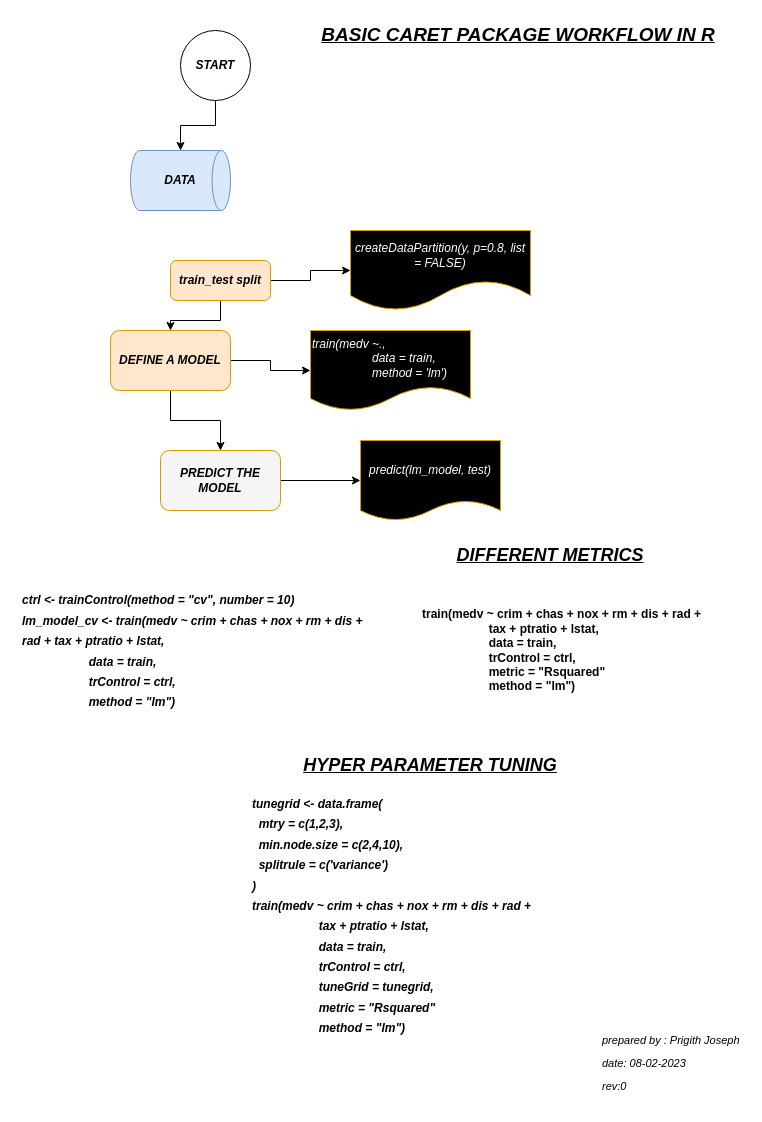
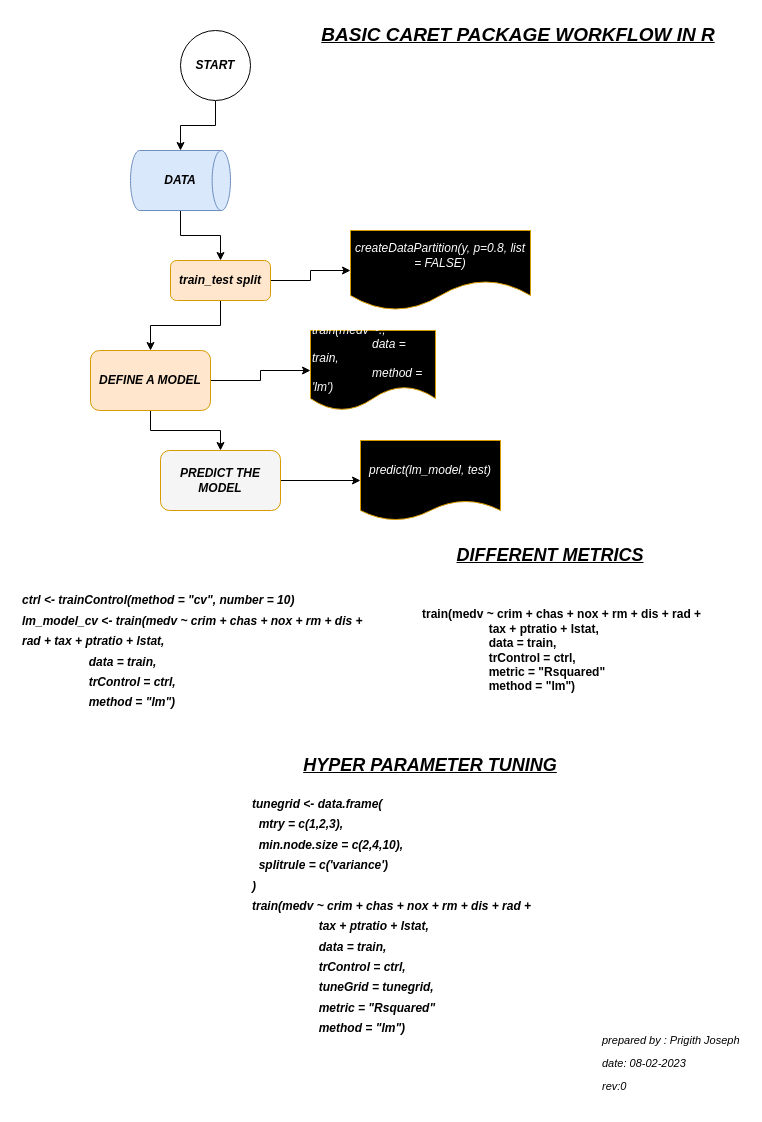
edge "DATA" -> "train_test split": added
node "DEFINE A MODEL": moved (171, 361) -> (151, 381)
node "train(medv ~., data = train, method = 'lm')": size 160x80 -> 125x80
